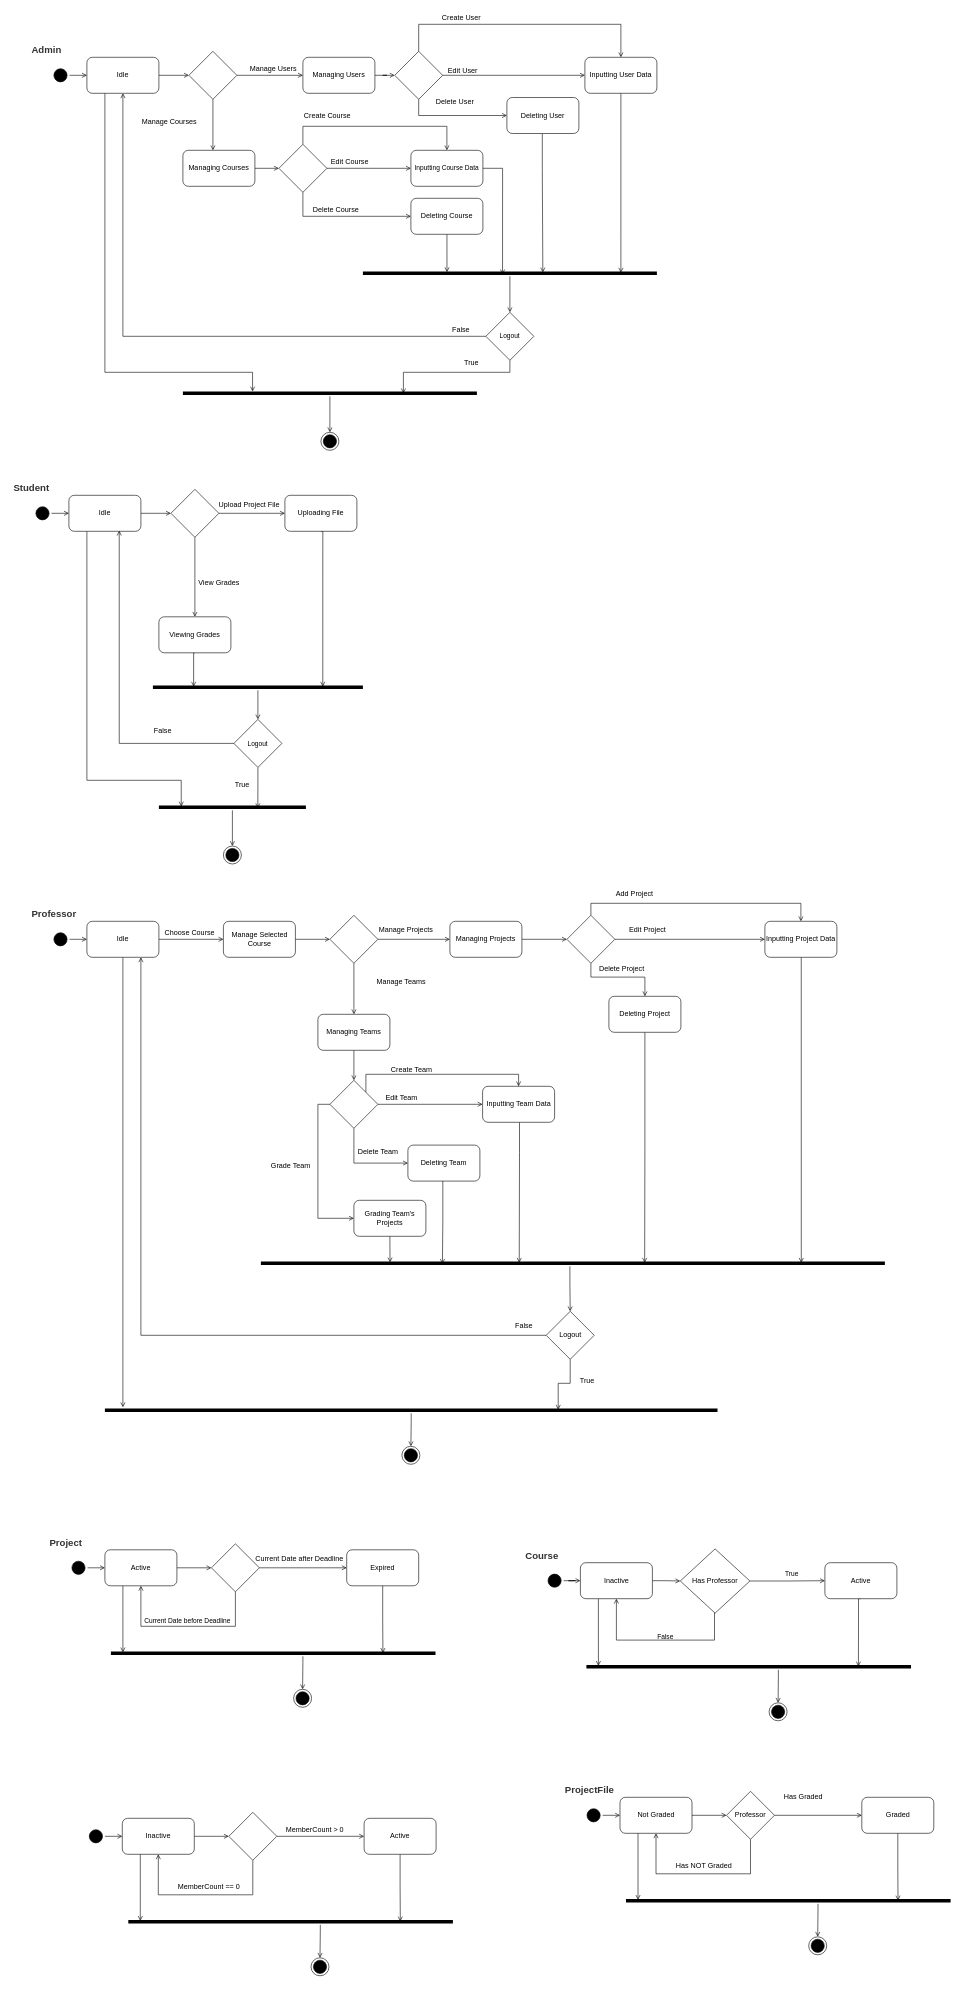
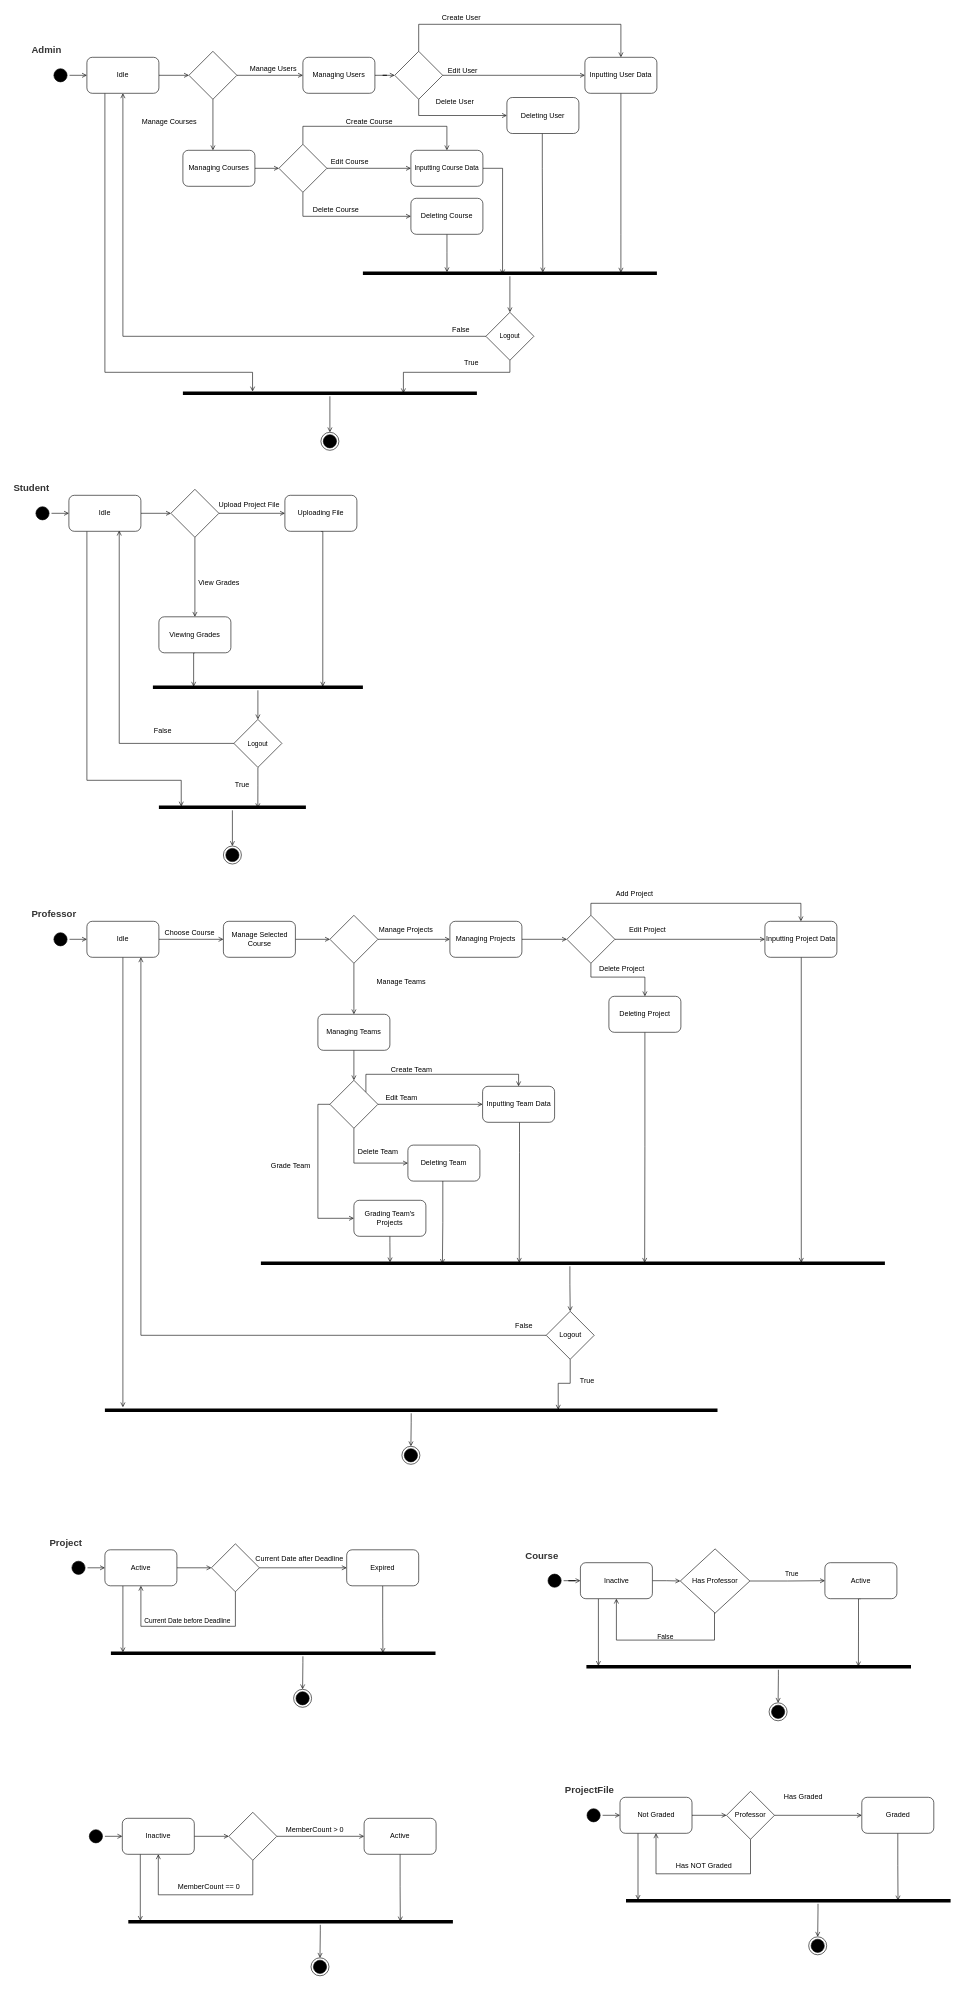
node "Create Course": moved (330, 116) -> (372, 122)
